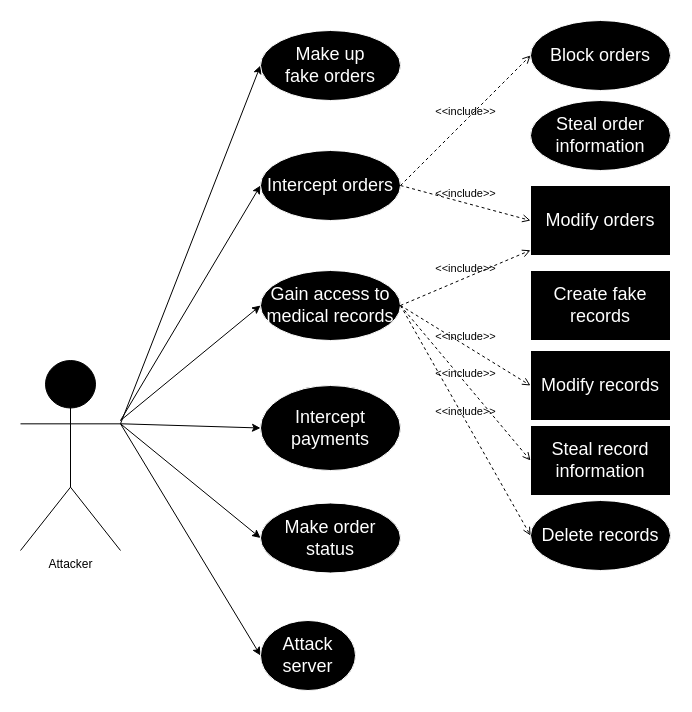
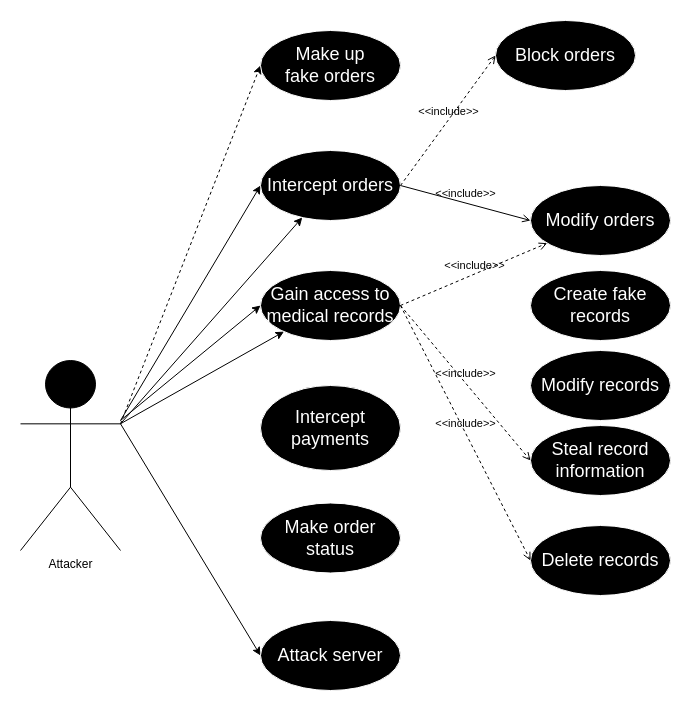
node "Block orders": moved (601, 56) -> (566, 56)
node "Steal order information": removed
edge "Intercept orders" -> "Modify orders": style dashed -> solid
node "Modify orders": shape rectangle -> ellipse
edge "Attacker" -> "Make up fake orders": style solid -> dashed
node "Create fake records": shape rectangle -> ellipse
edge "Gain access to medical records" -> "Modify records": removed, label "<<include>>"
node "Modify records": shape rectangle -> ellipse
edge "Attacker" -> "Intercept payments": now "Attacker" -> "Gain access to medical records"
node "Steal record information": shape rectangle -> ellipse
edge "Attacker" -> "Make order status": now "Attacker" -> "Intercept orders"
node "Delete records": moved (601, 536) -> (601, 561)
node "Attack server": size 95x70 -> 140x70
